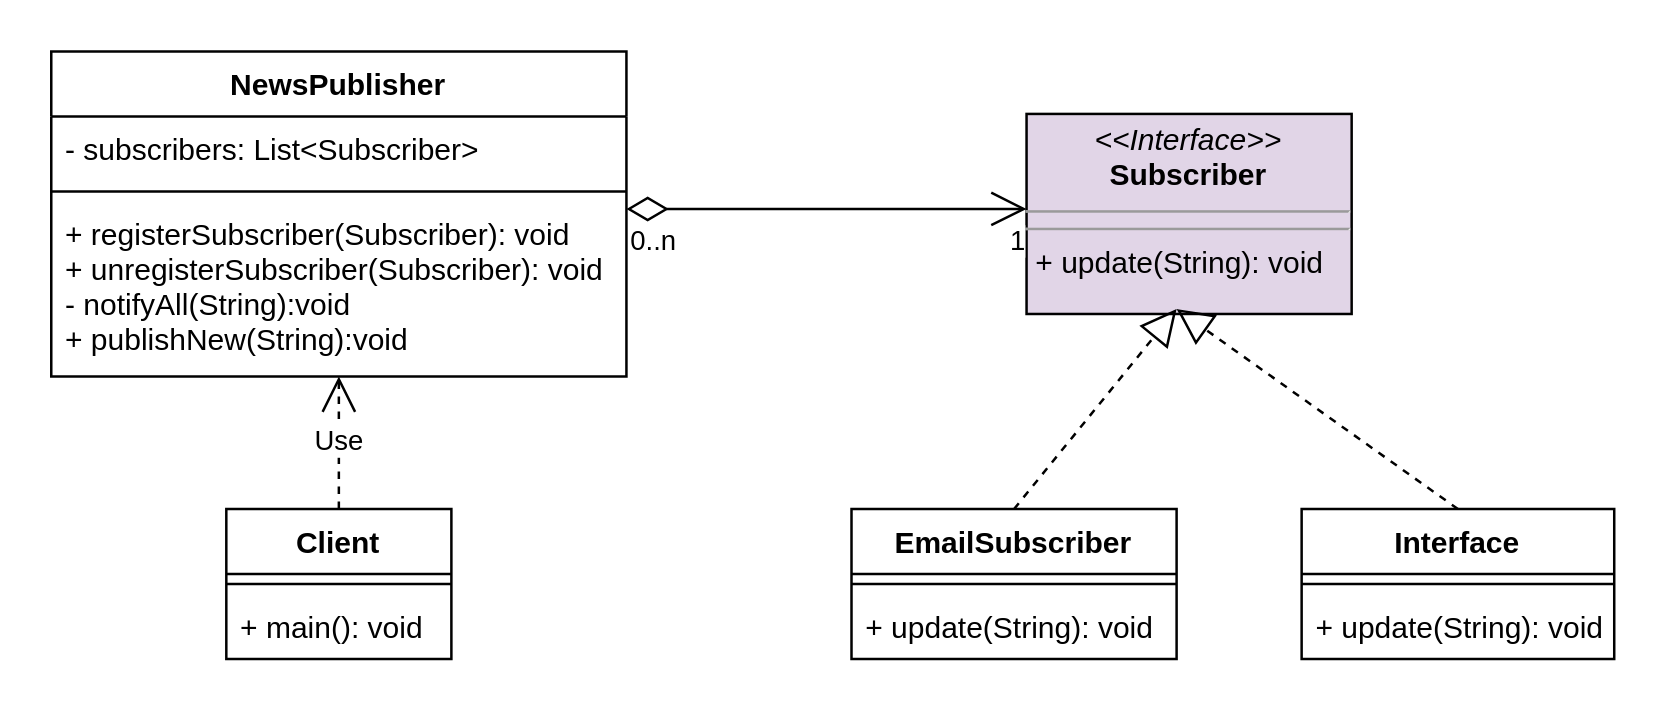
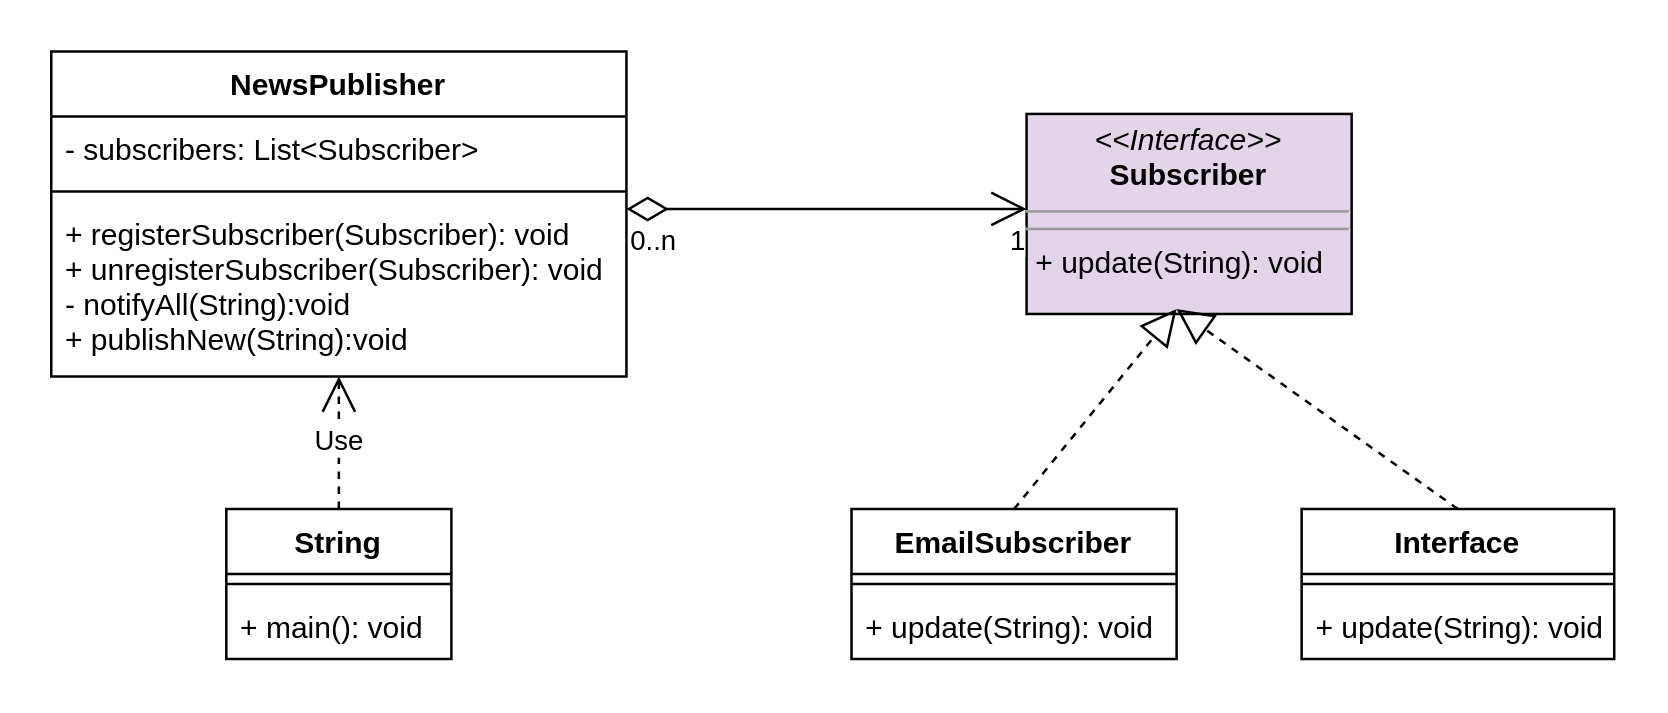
node "Client": label "Client" -> "String"
